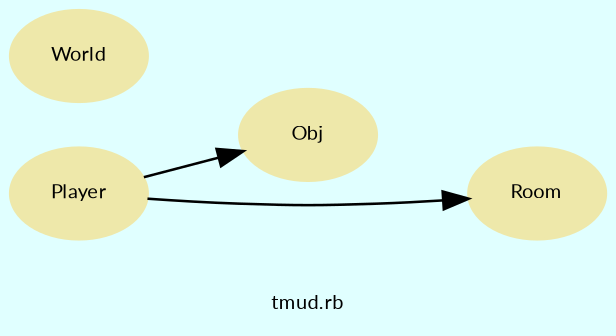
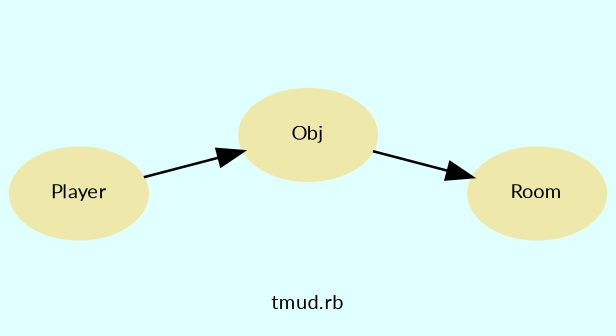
node "World": removed
edge "Player" -> "Room": now "Obj" -> "Room"
